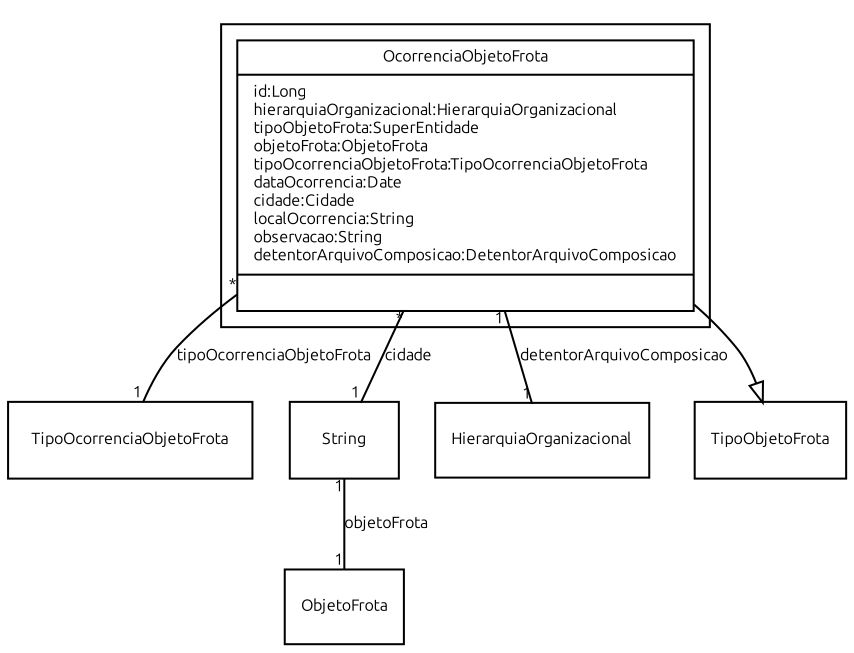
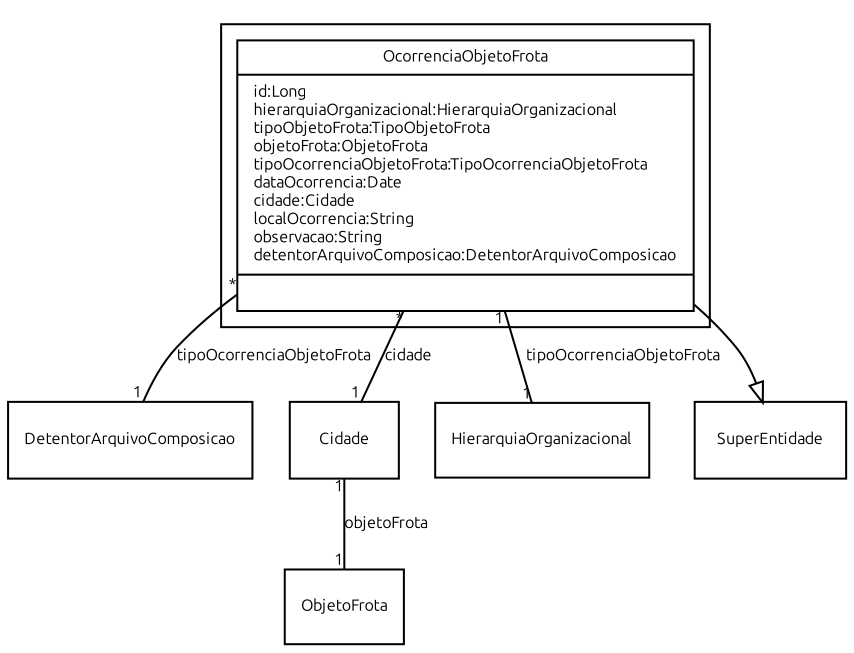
node "OcorrenciaObjetoFrota": text "tipoObjetoFrota:SuperEntidade" -> "tipoObjetoFrota:TipoObjetoFrota"
edge "OcorrenciaObjetoFrota" -- "HierarquiaOrganizacional": label "detentorArquivoComposicao" -> "tipoOcorrenciaObjetoFrota"
node "TipoOcorrenciaObjetoFrota": label "TipoOcorrenciaObjetoFrota" -> "DetentorArquivoComposicao"
node "String": label "String" -> "Cidade"
node "TipoObjetoFrota": label "TipoObjetoFrota" -> "SuperEntidade"
